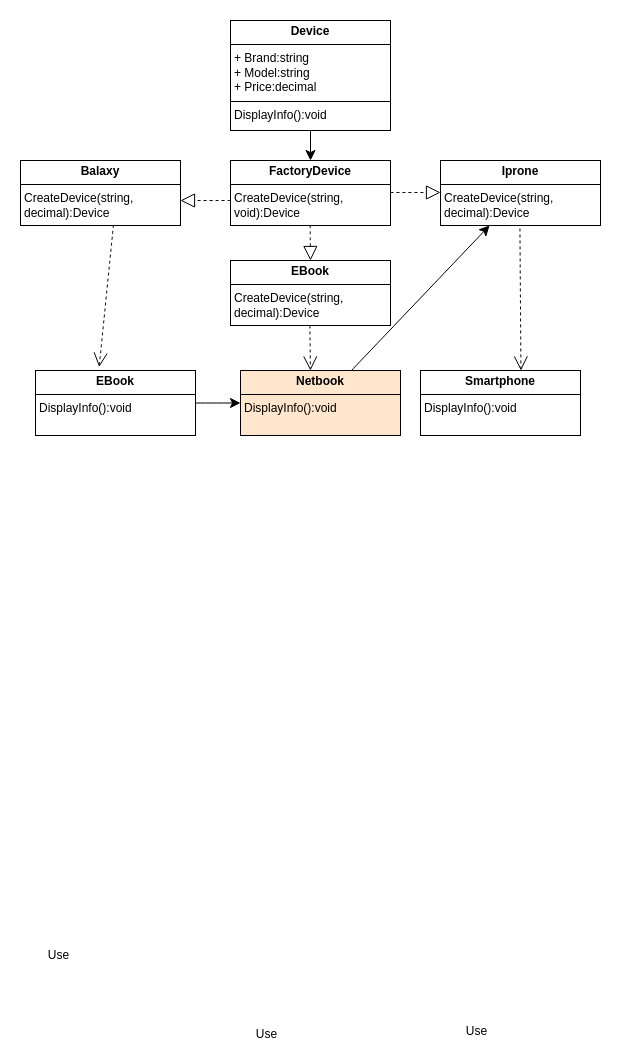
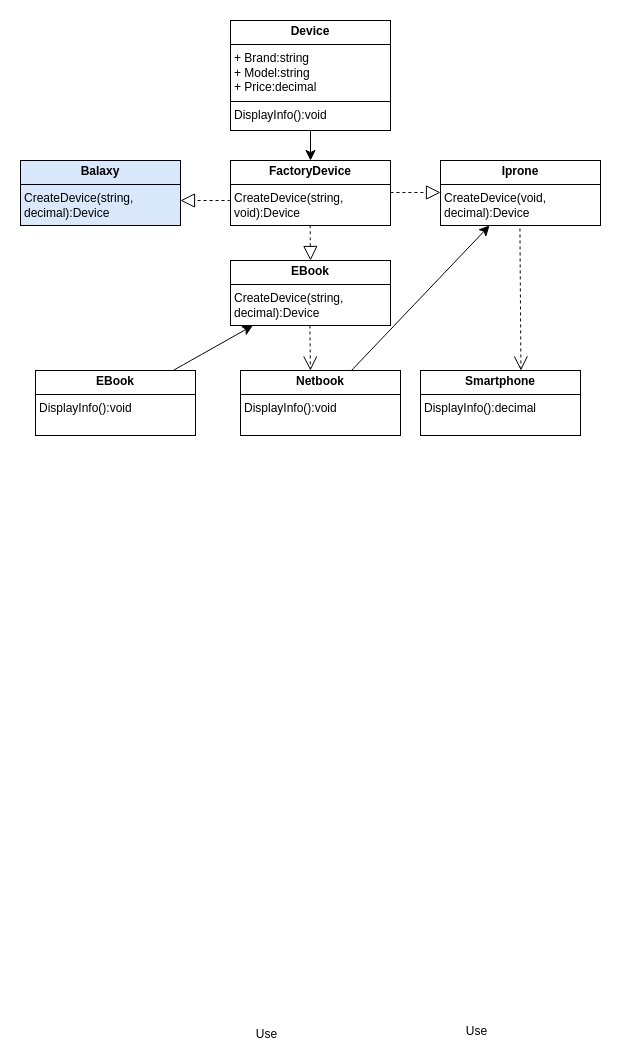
node "Iprone CreateDevice(string, decimal):Device": label "Iprone CreateDevice(string, decimal):Device" -> "Iprone CreateDevice(void, decimal):Device"
node "Balaxy CreateDevice(string, decimal):Device": fillcolor #ffffff -> #dae8fc
edge "Balaxy CreateDevice(string, decimal):Device" -> "EBook DisplayInfo():void": removed, label "Use"
node "Smartphone DisplayInfo():void": label "Smartphone DisplayInfo():void" -> "Smartphone DisplayInfo():decimal"
edge "EBook DisplayInfo():void" -> "Netbook DisplayInfo():void": now "EBook DisplayInfo():void" -> "EBook CreateDevice(string, decimal):Device"
node "Netbook DisplayInfo():void": fillcolor #ffe6cc -> #ffffff
